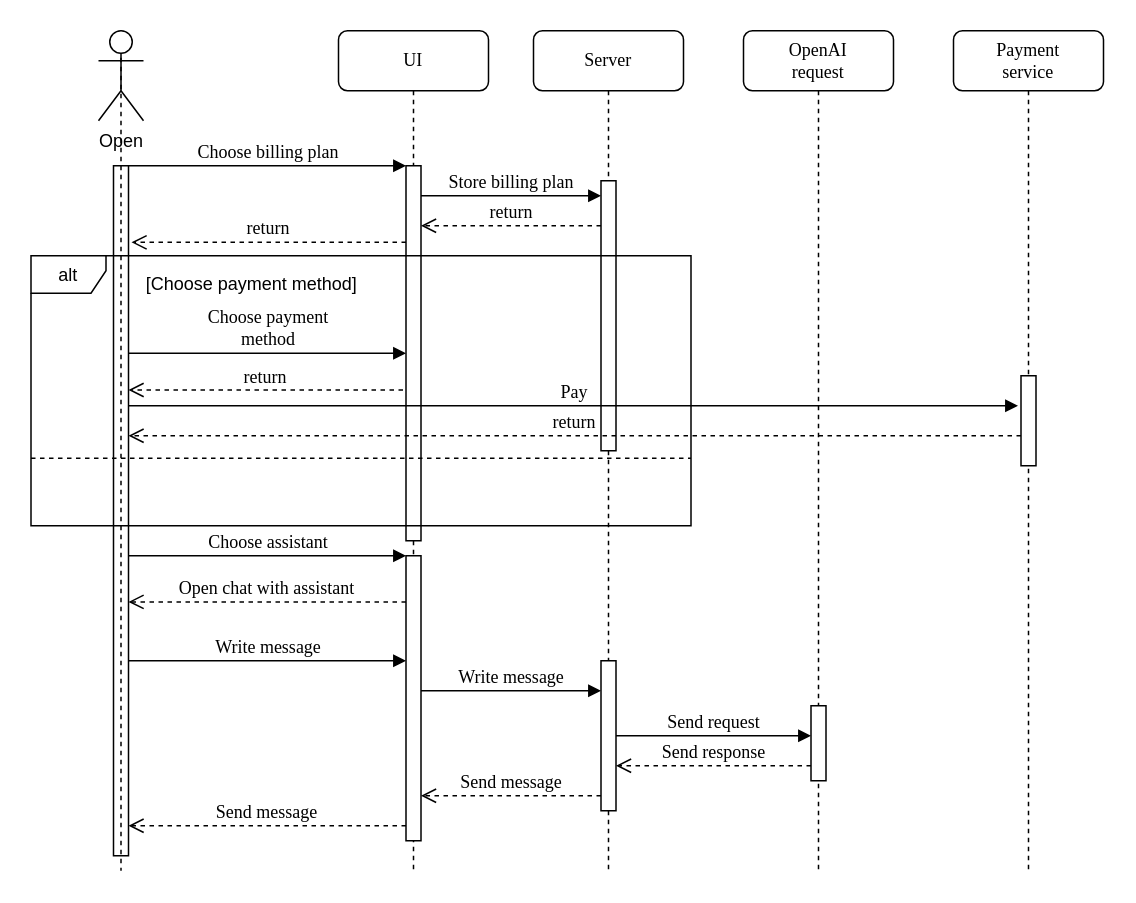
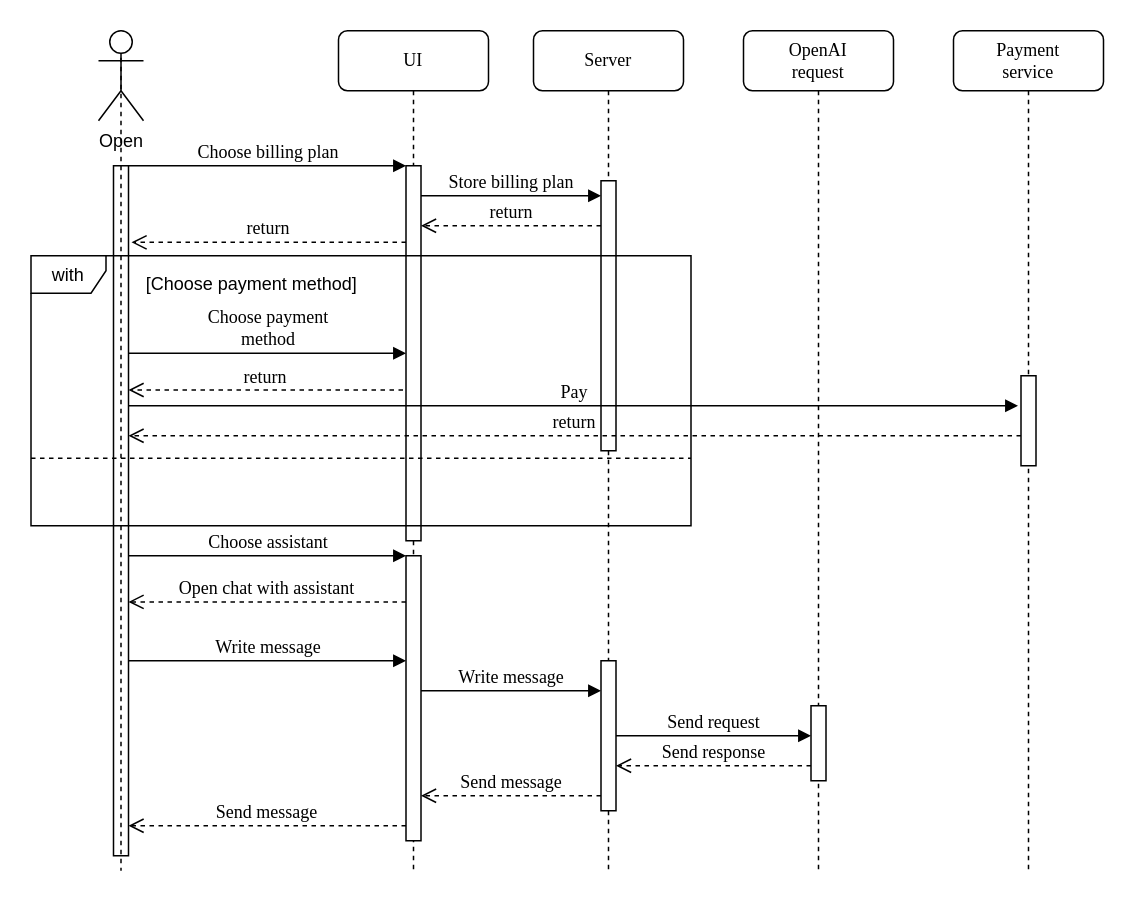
node "alt": label "alt" -> "with"
